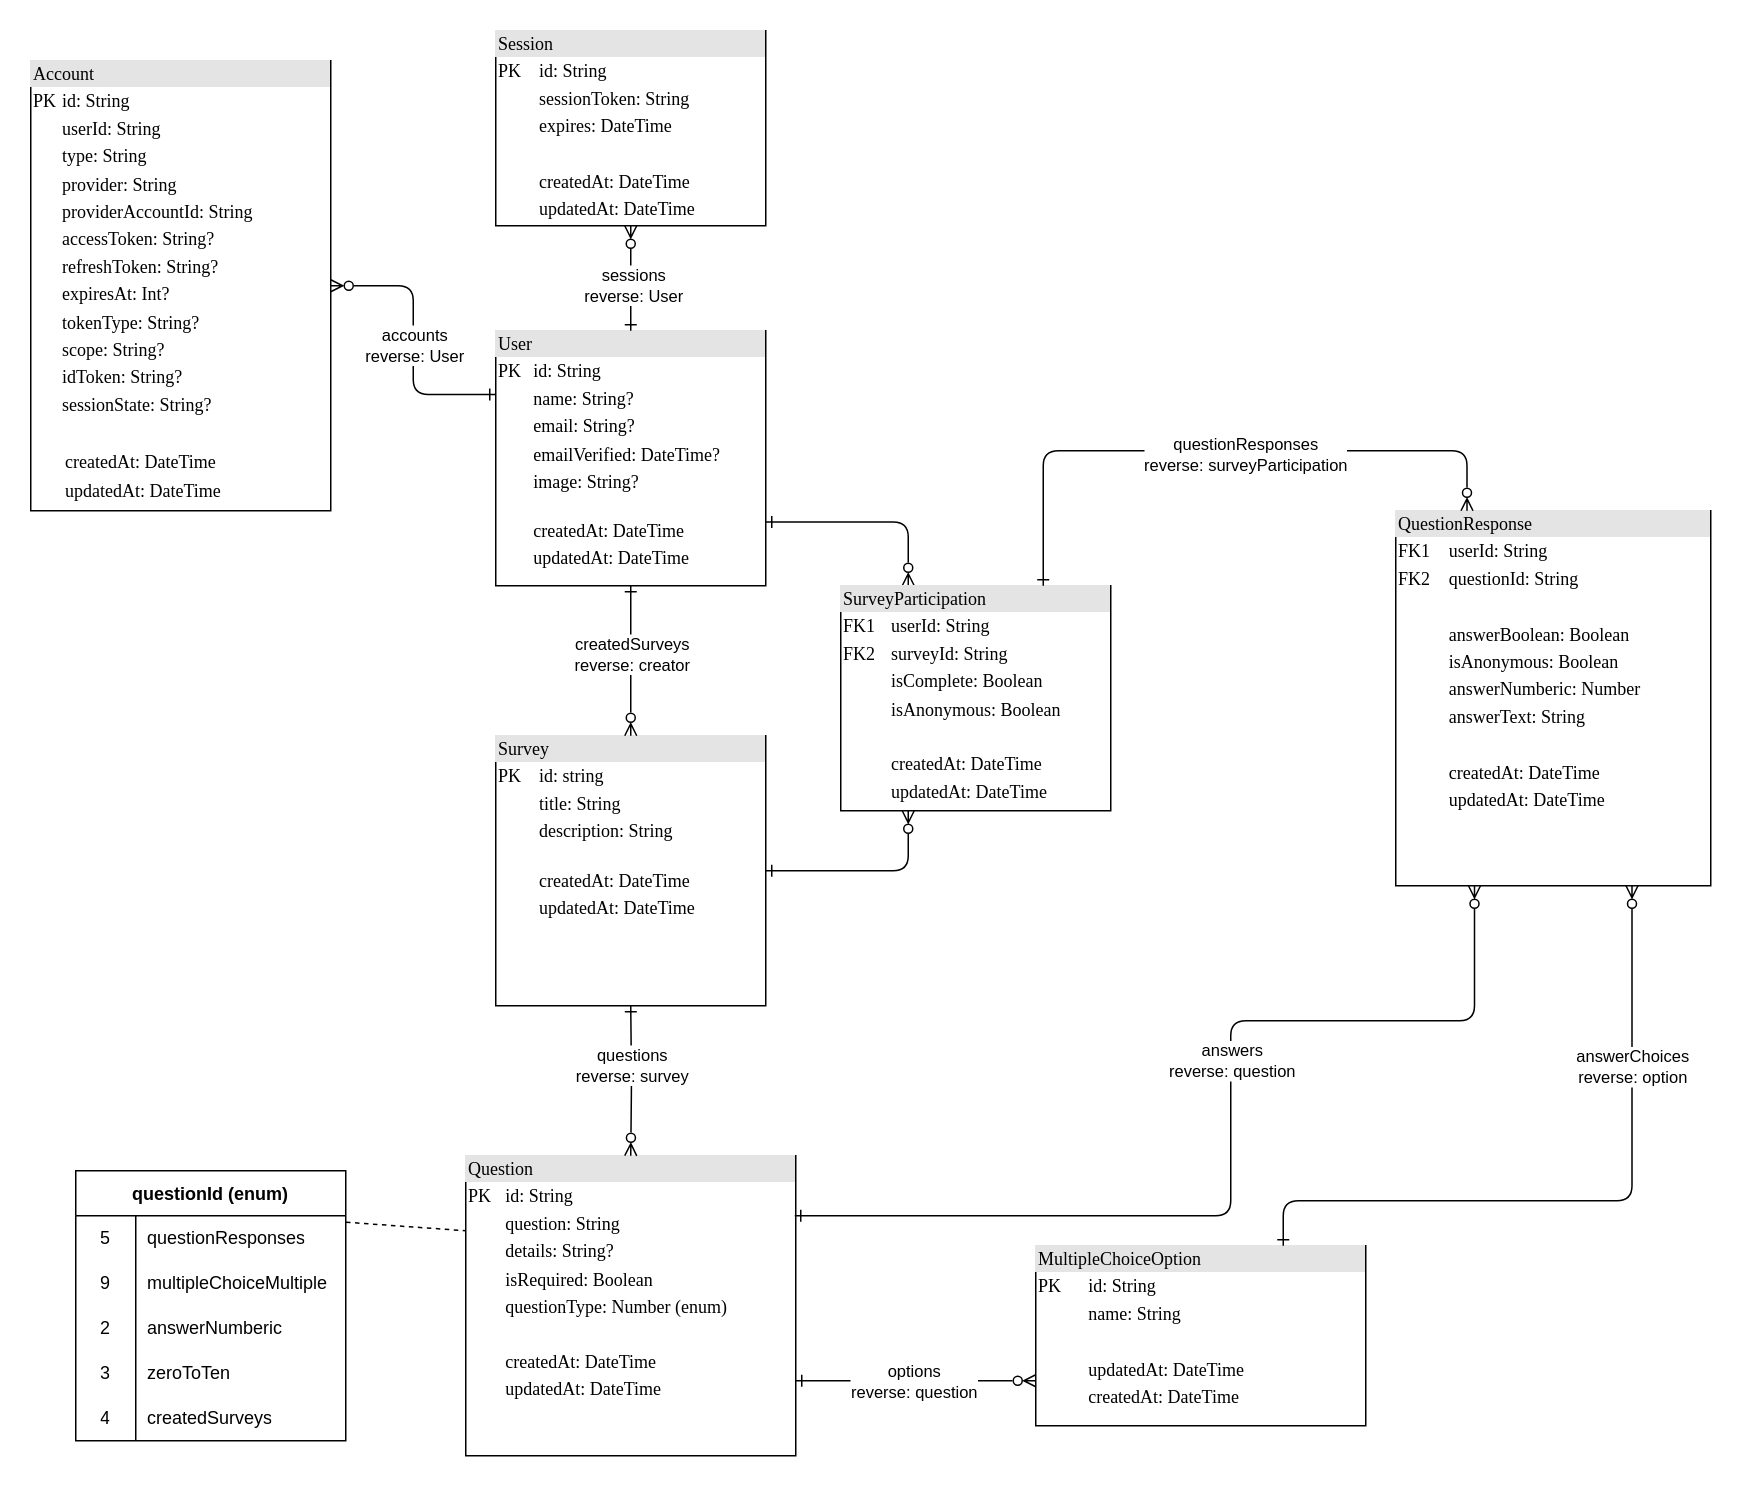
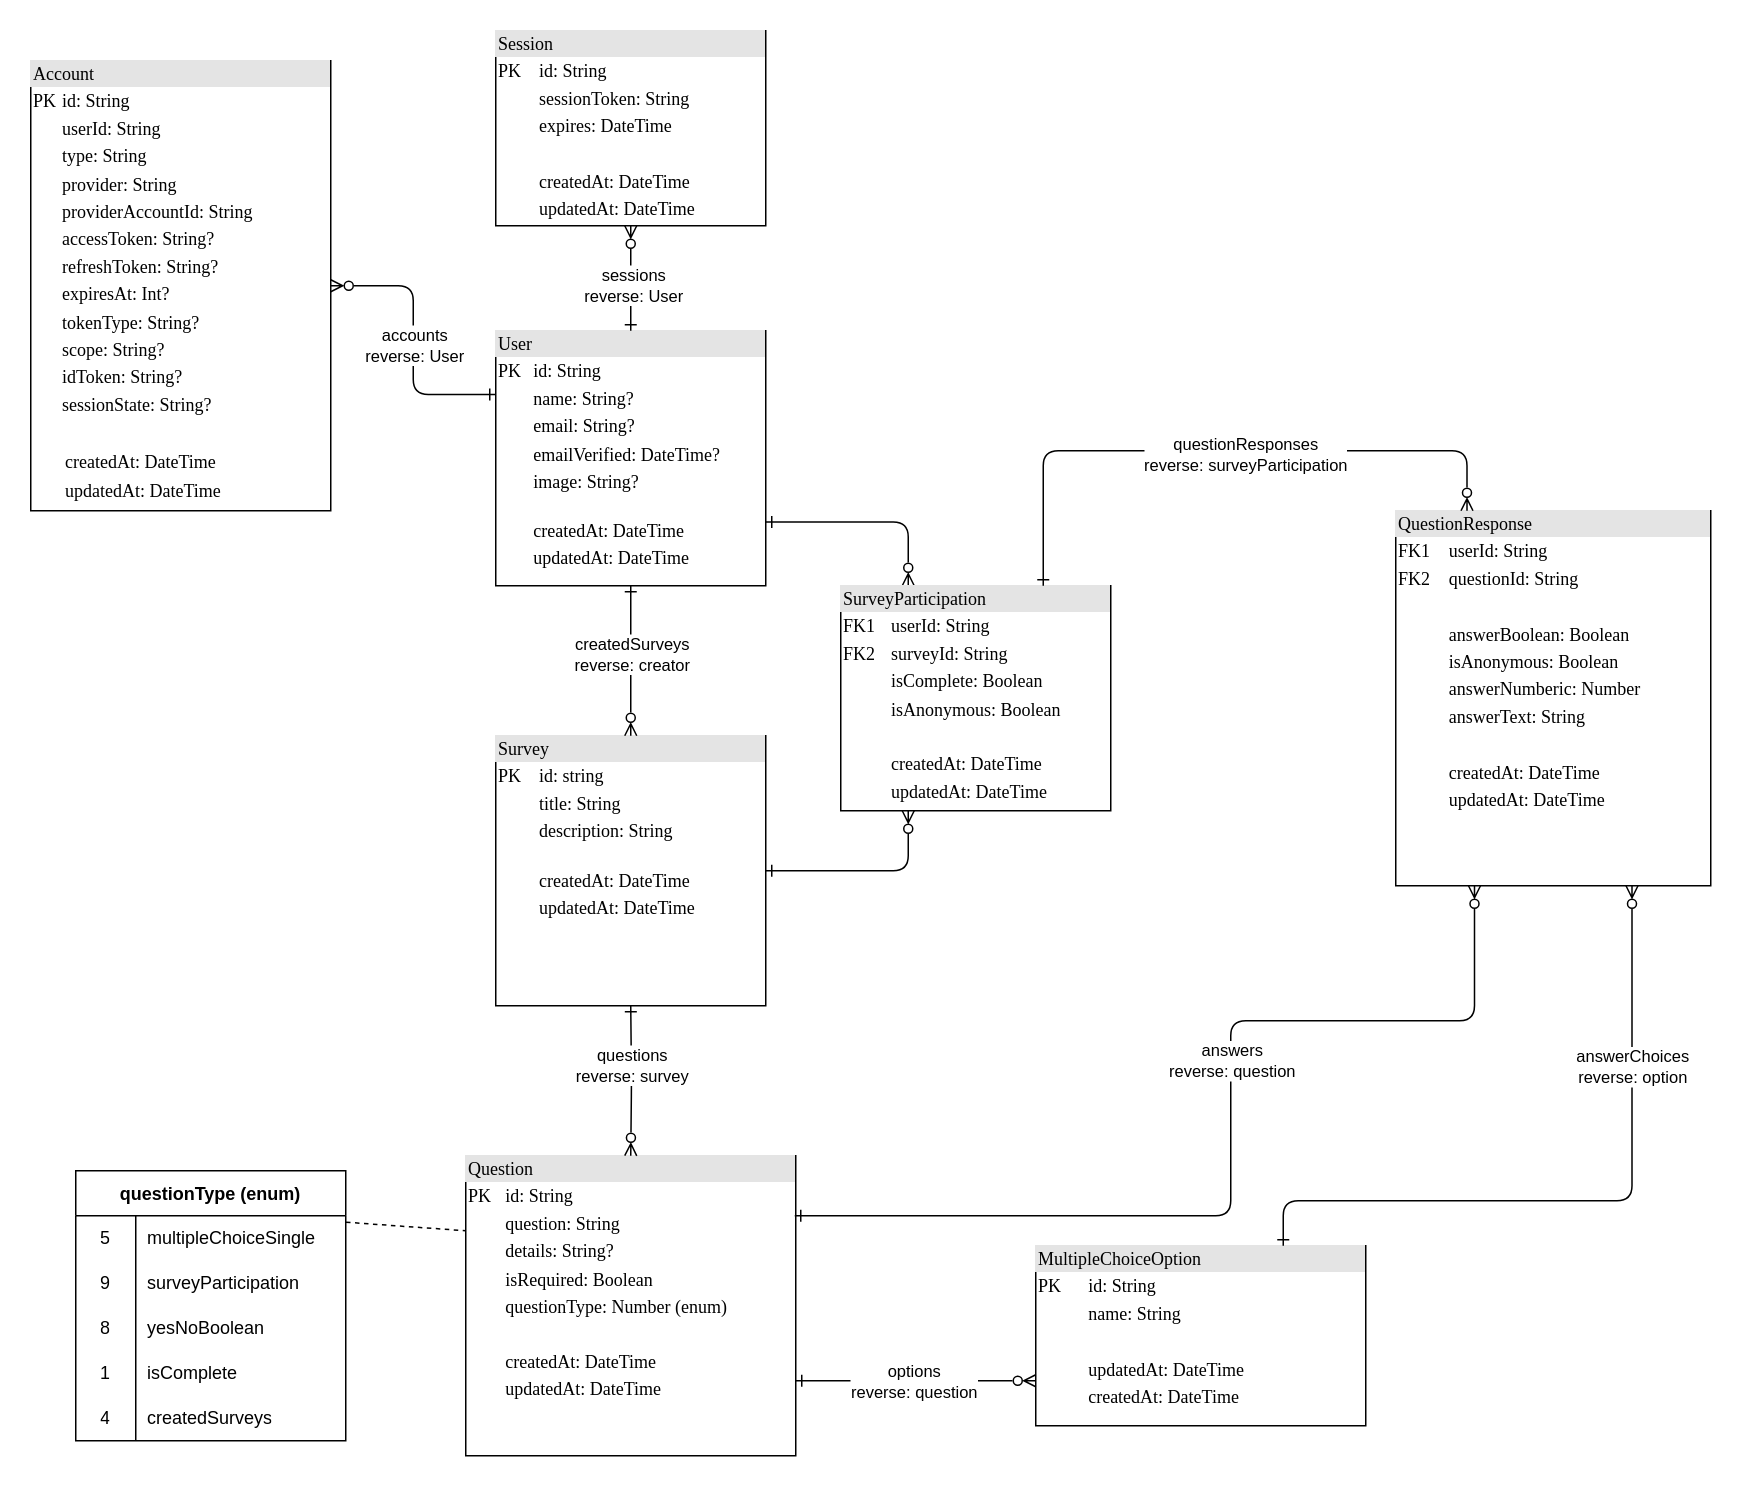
node "questionId (enum)": label "questionId (enum)" -> "questionType (enum)"
node "questionResponses": label "questionResponses" -> "multipleChoiceSingle"
node "multipleChoiceMultiple": label "multipleChoiceMultiple" -> "surveyParticipation"
node "2": label "2" -> "8"
node "answerNumberic": label "answerNumberic" -> "yesNoBoolean"
node "3": label "3" -> "1"
node "zeroToTen": label "zeroToTen" -> "isComplete"
